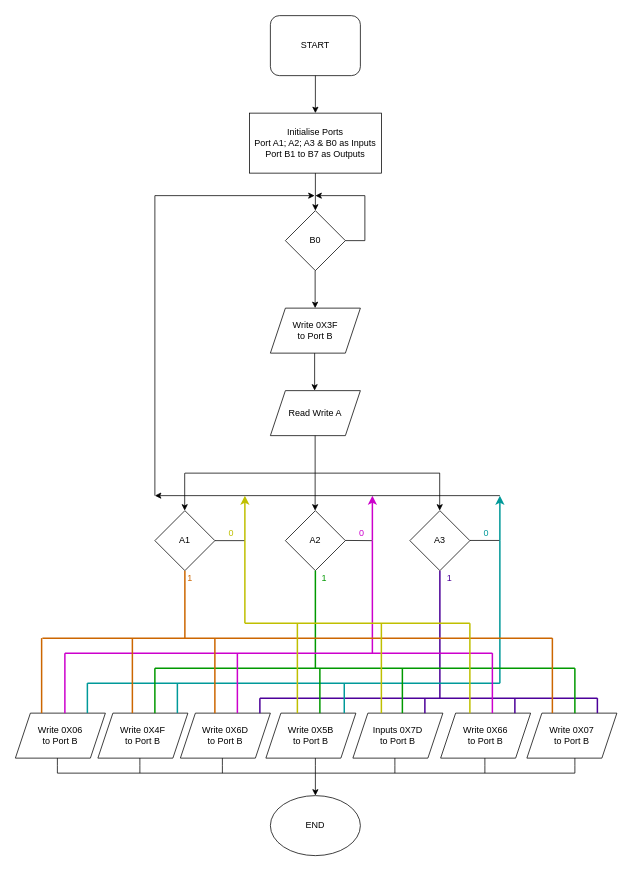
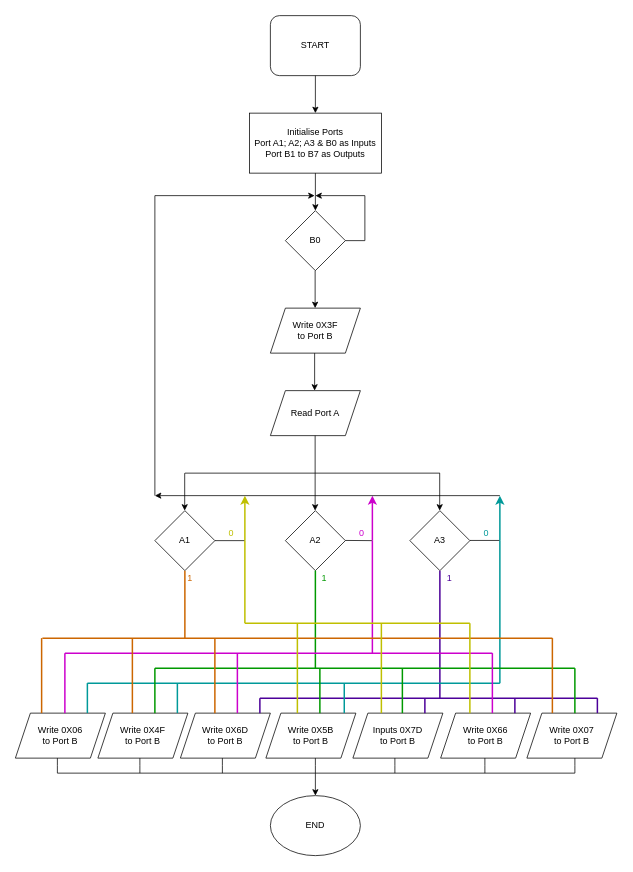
node "Read Write A": label "Read Write A" -> "Read Port A"
